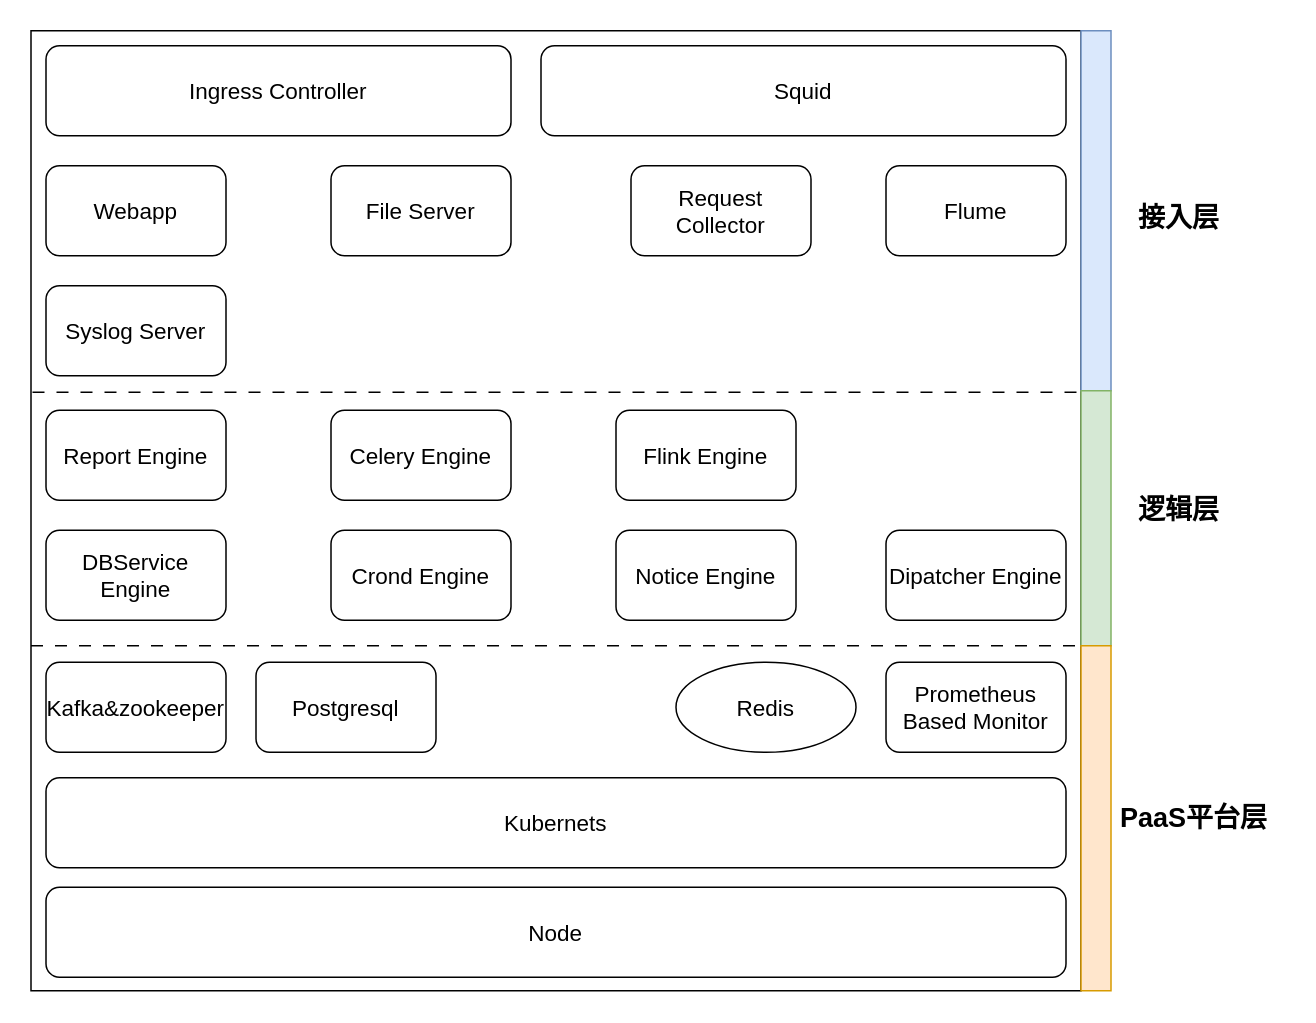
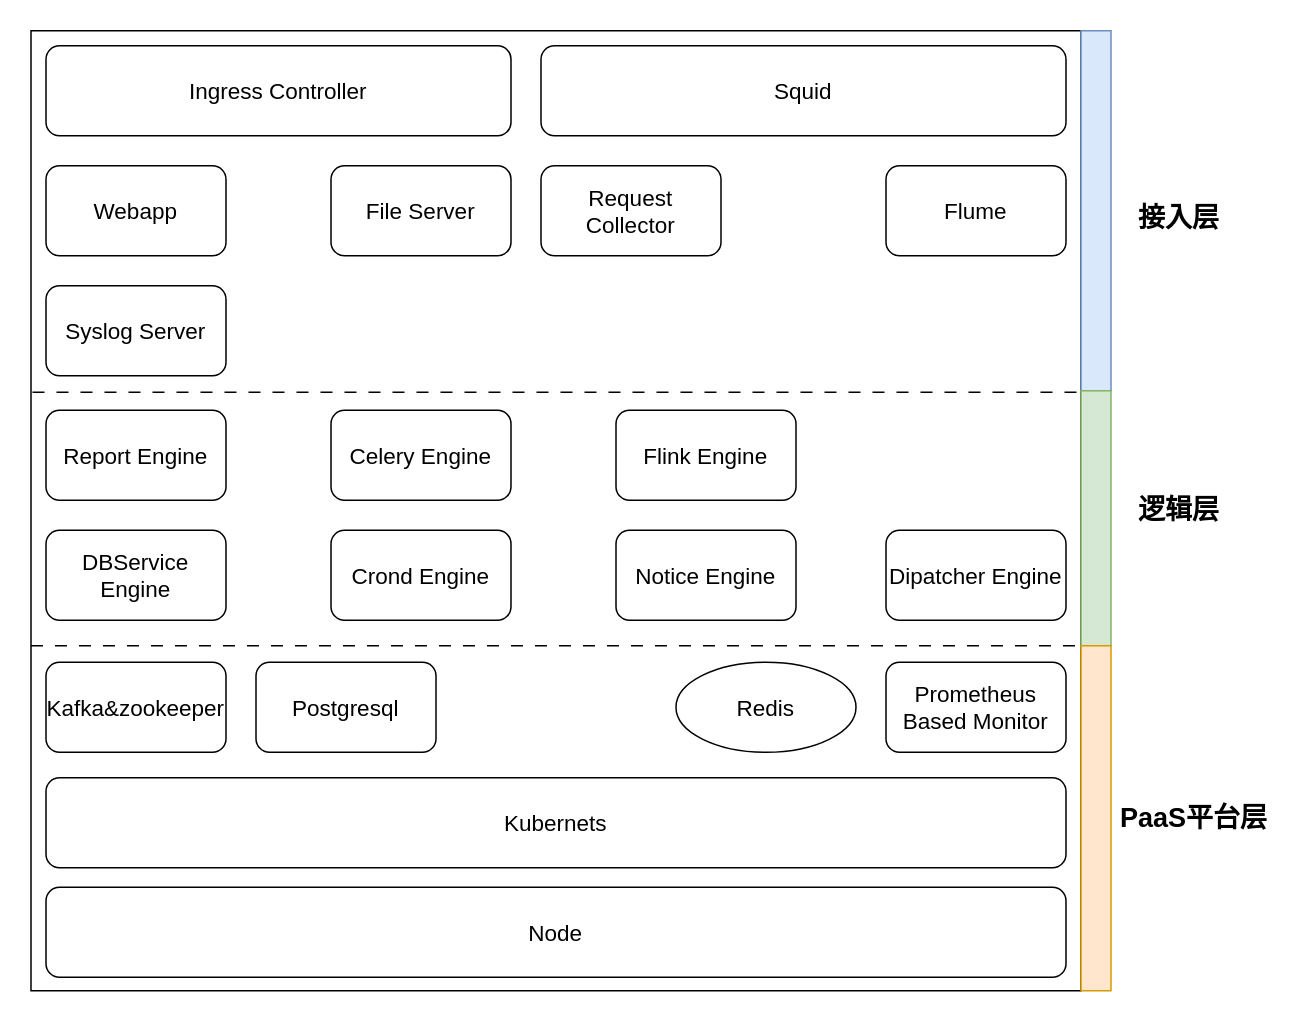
node "Request Collector": moved (721, 211) -> (631, 211)
